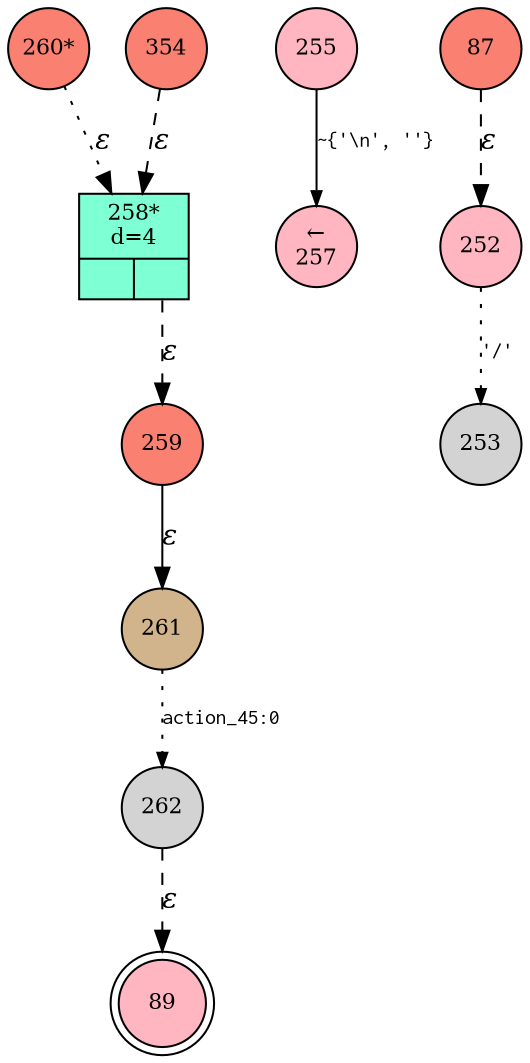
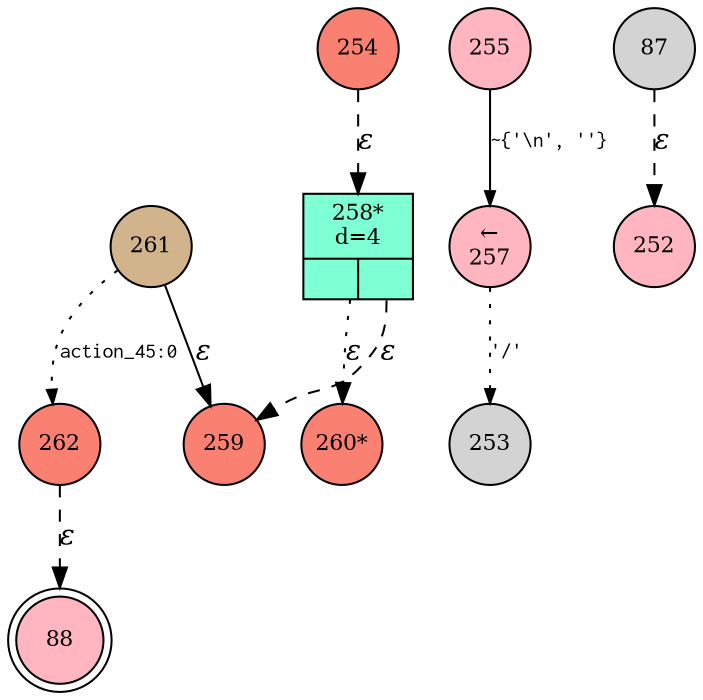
node "354": label "354" -> "254"
node "87": fillcolor salmon -> lightgrey
edge "260*" -> "258*": reversed
edge "252" -> "253": now "← 257" -> "253"
edge "259" -> "261": reversed
node "262": fillcolor lightgrey -> salmon
node "89": label "89" -> "88"
